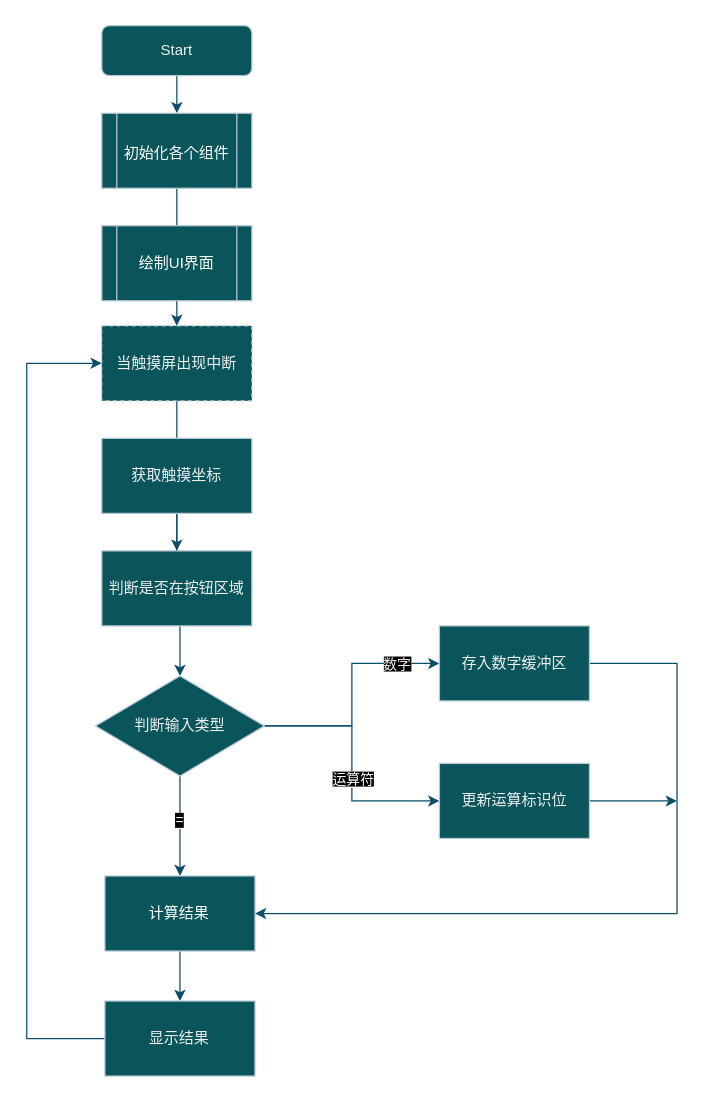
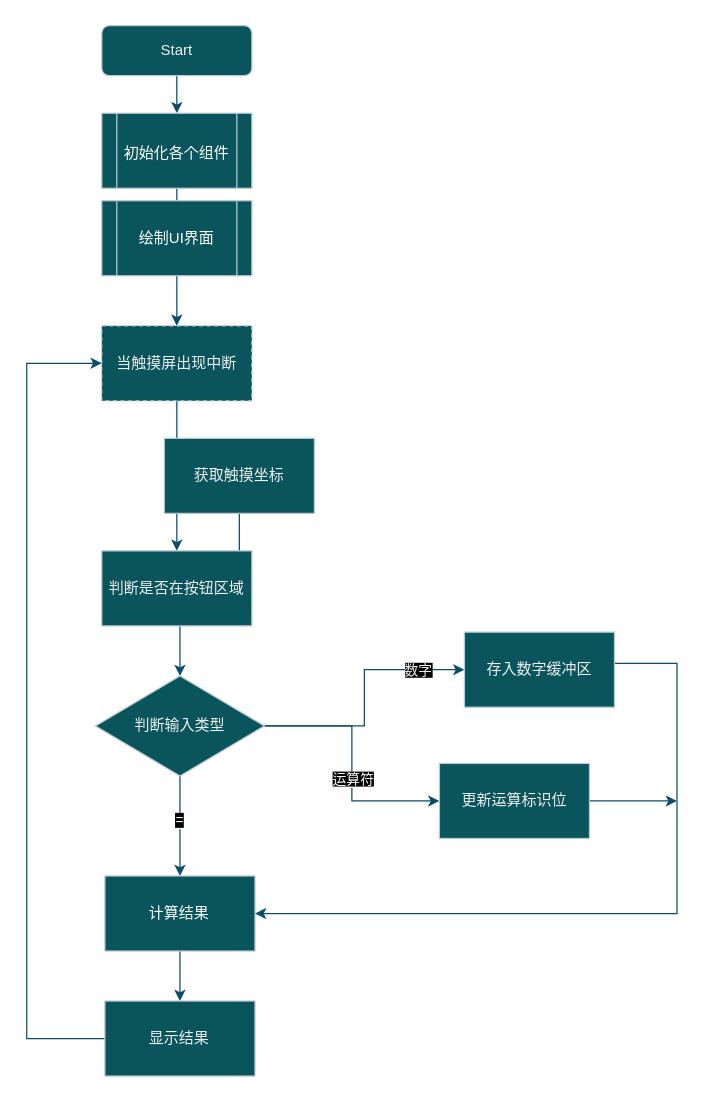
node "绘制UI界面": moved (177, 263) -> (177, 238)
node "获取触摸坐标": moved (177, 476) -> (239, 476)
node "存入数字缓冲区": moved (514, 663) -> (539, 669)
